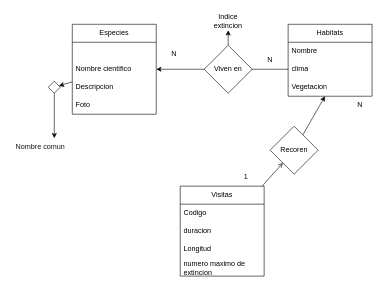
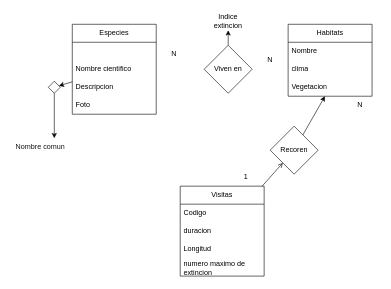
edge "clima" -> "Nombre cientifico": removed
